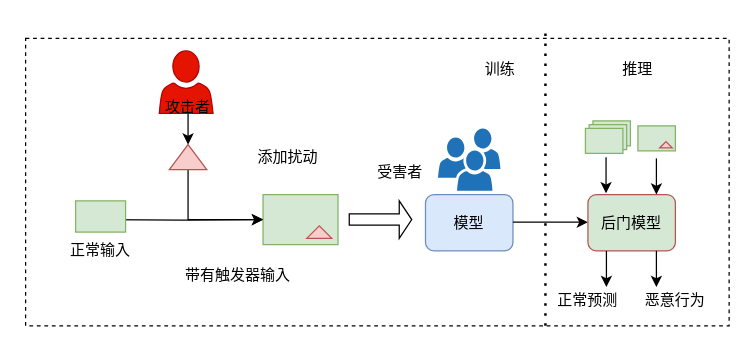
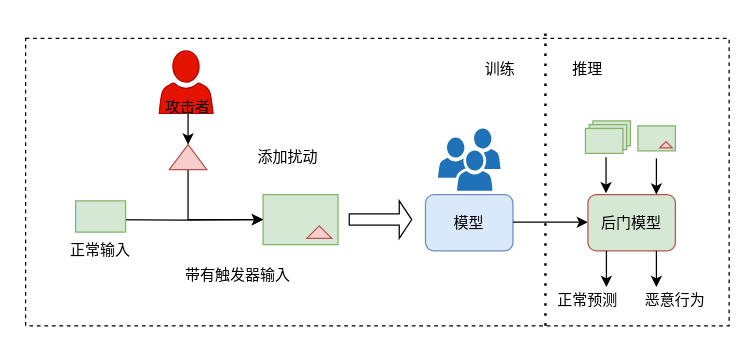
node "推理": moved (638, 69) -> (588, 69)
node "受害者": removed
